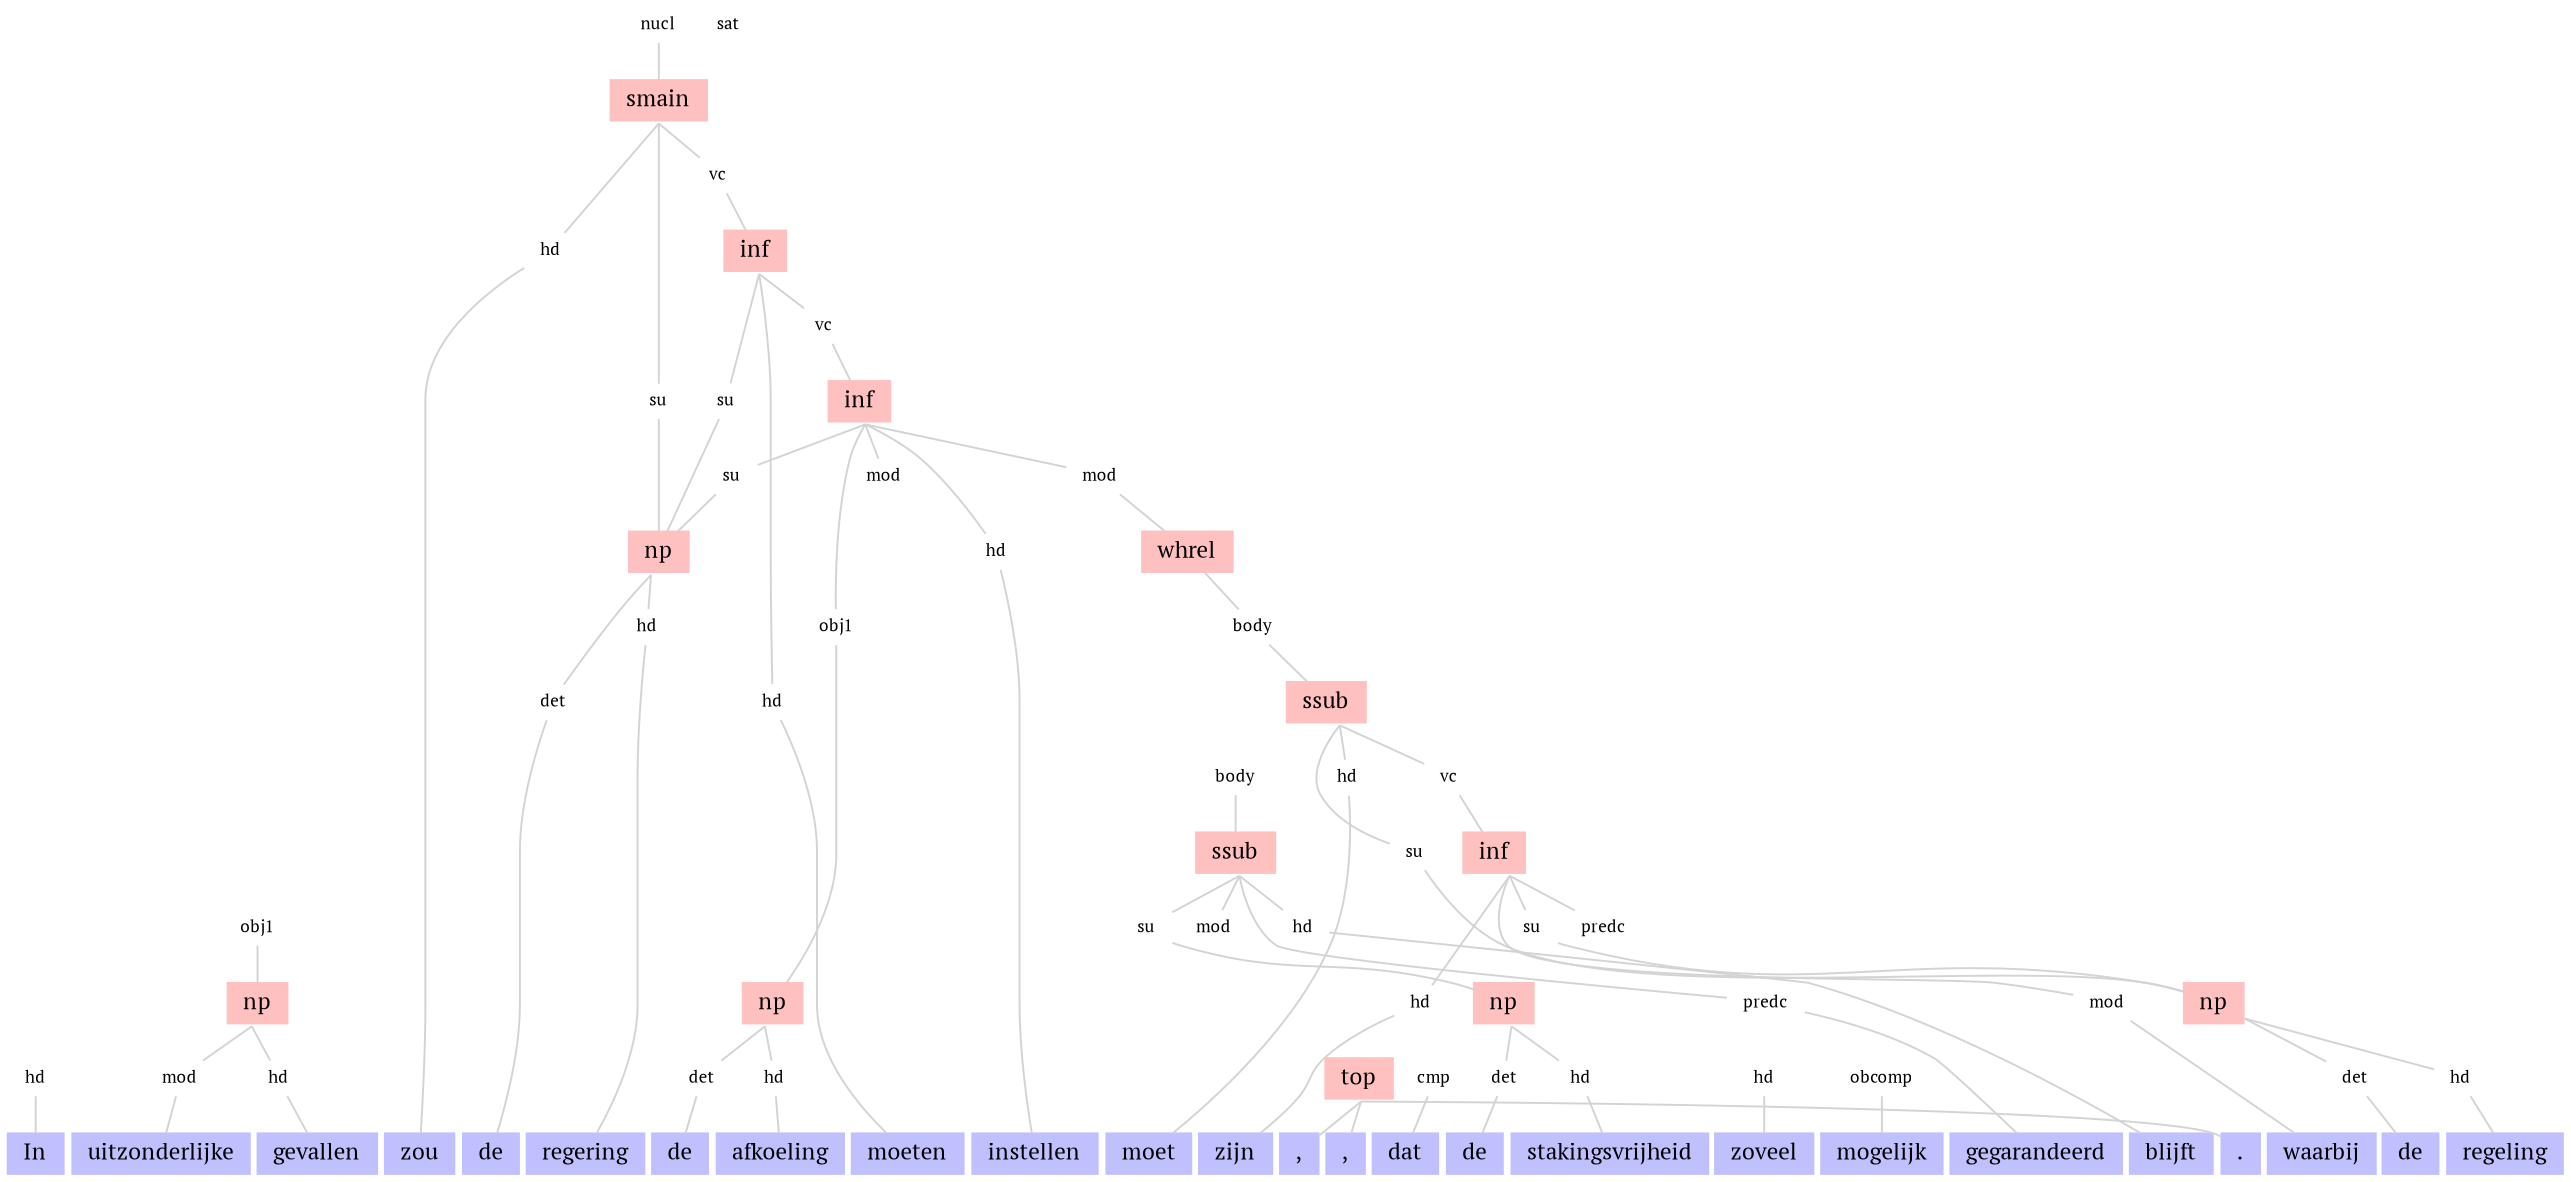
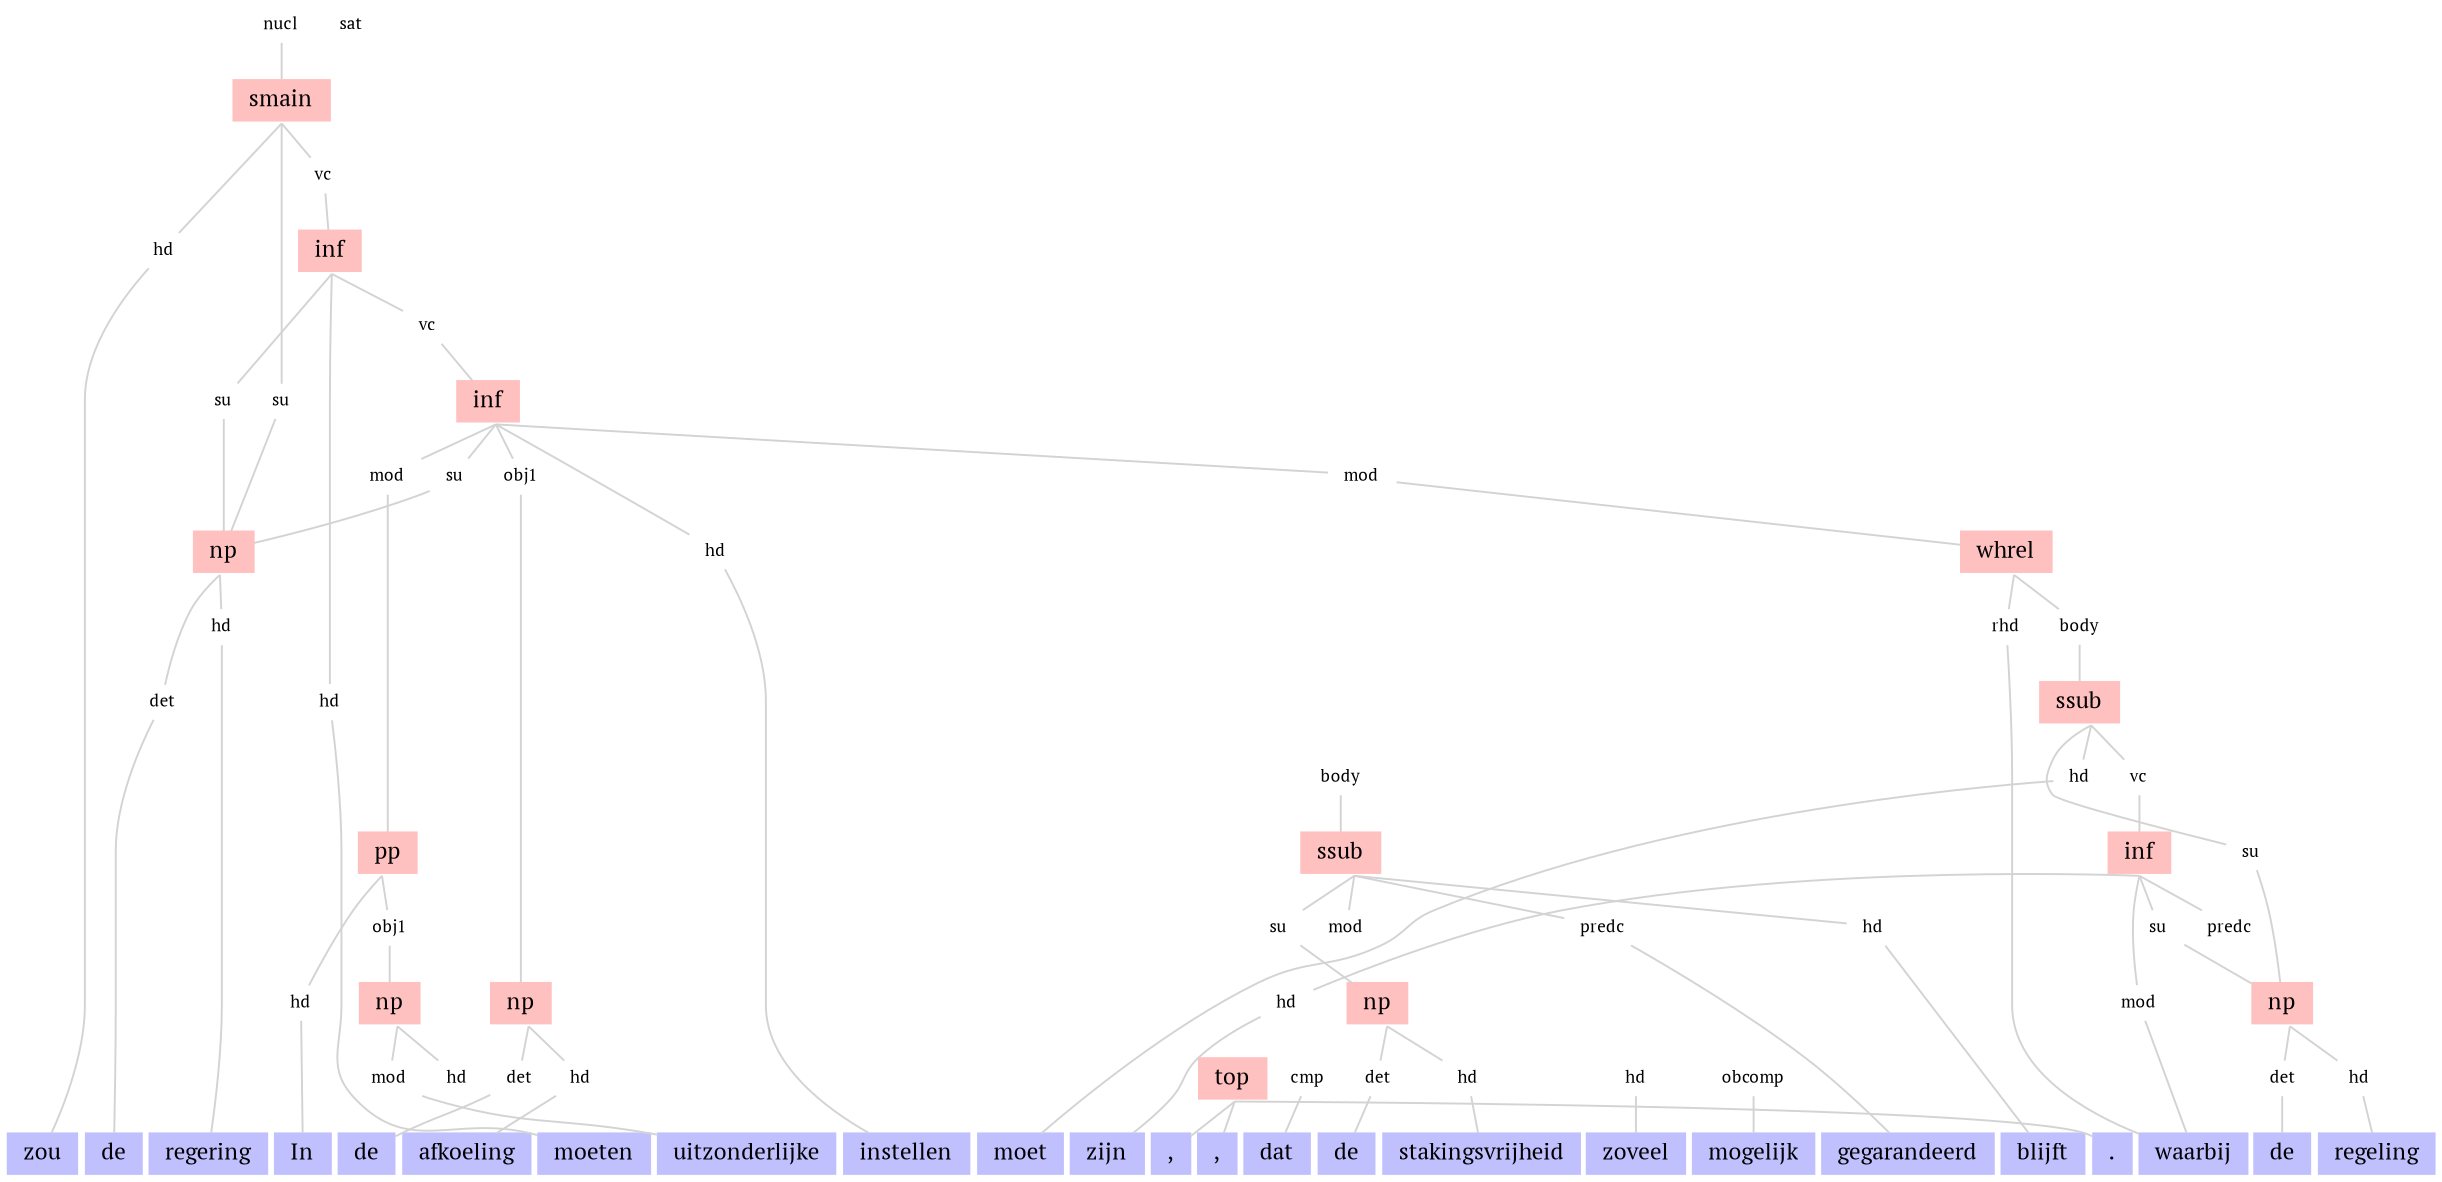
node "rhd": added
node "pp": added
node "gevallen": removed
